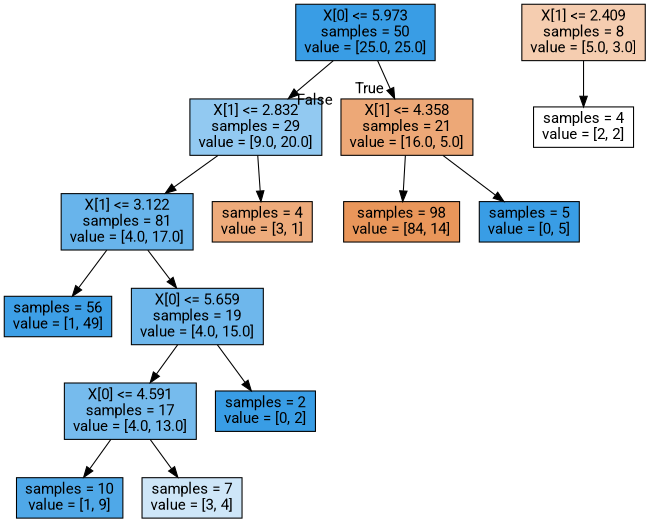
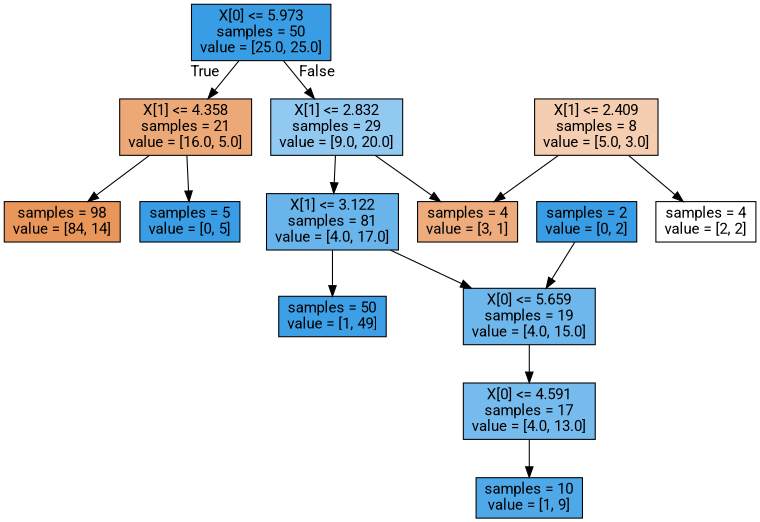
edge "X[1] <= 2.409 samples = 8 value = [5.0, 3.0]" -> "samples = 4 value = [3, 1]": added
node "samples = 56 value = [1, 49]": label "samples = 56 value = [1, 49]" -> "samples = 50 value = [1, 49]"
edge "X[0] <= 5.659 samples = 19 value = [4.0, 15.0]" -> "samples = 2 value = [0, 2]": reversed
node "samples = 7 value = [3, 4]": removed
